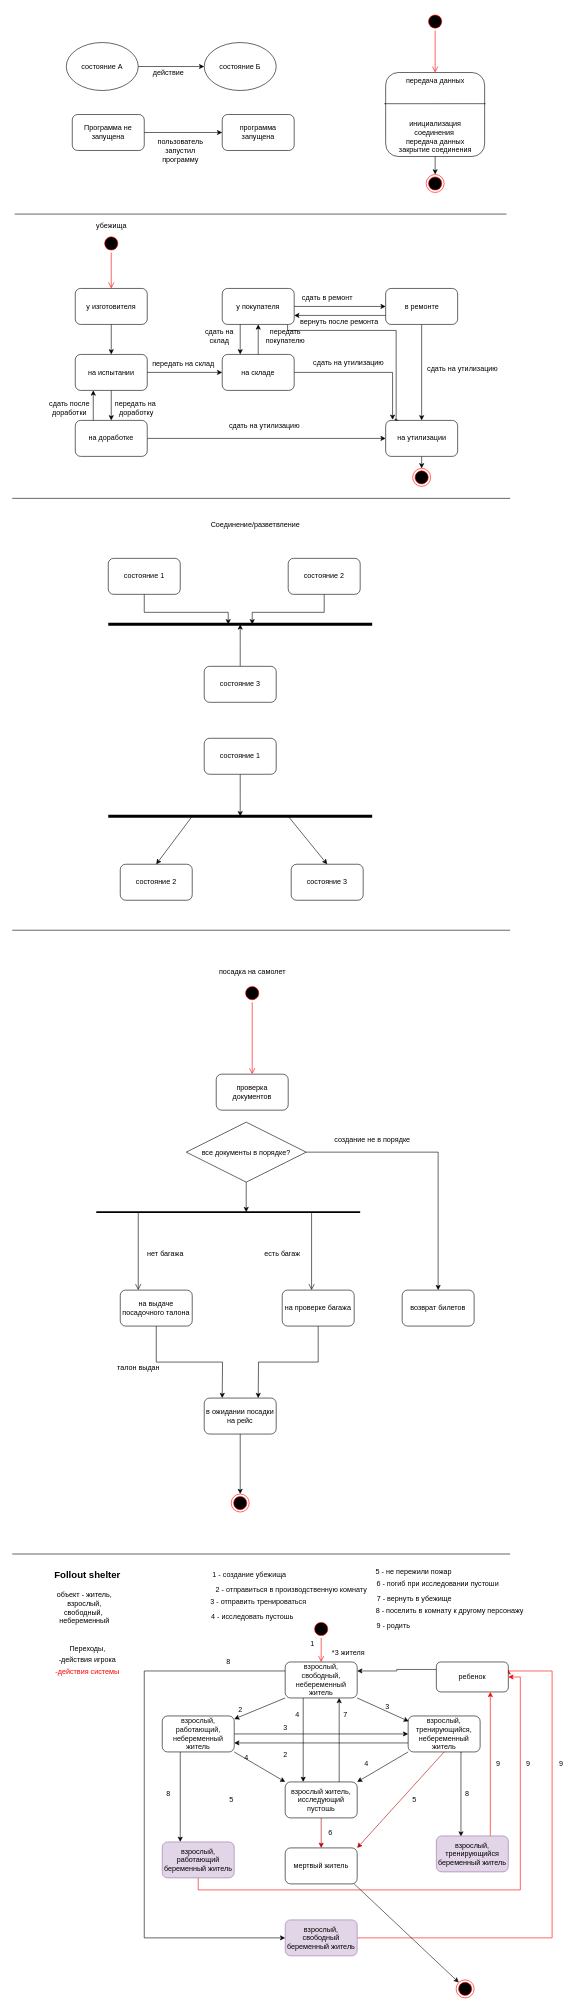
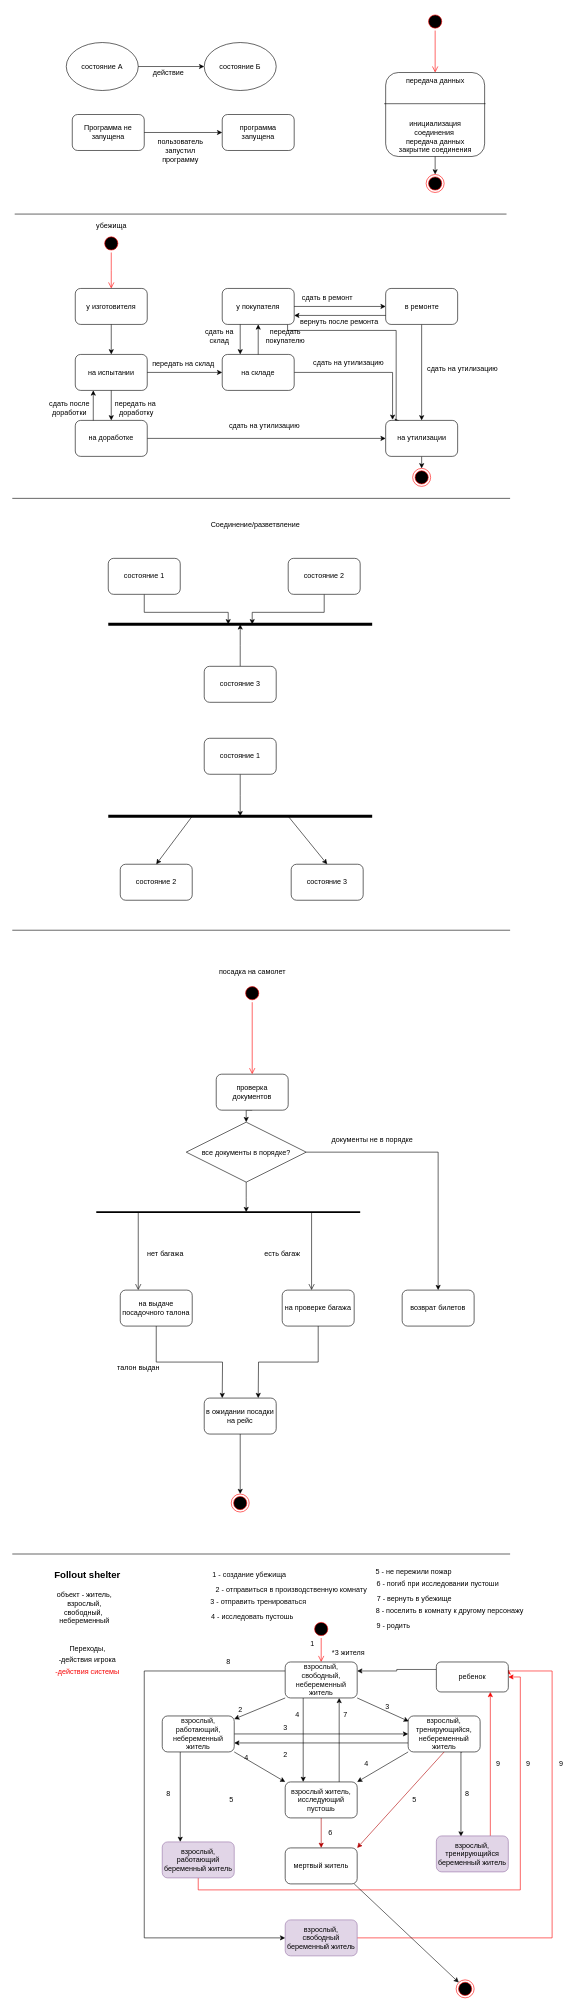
edge "проверка документов" -> "все документы в порядке?": added
node "создание не в порядке": label "создание не в порядке" -> "документы не в порядке"
